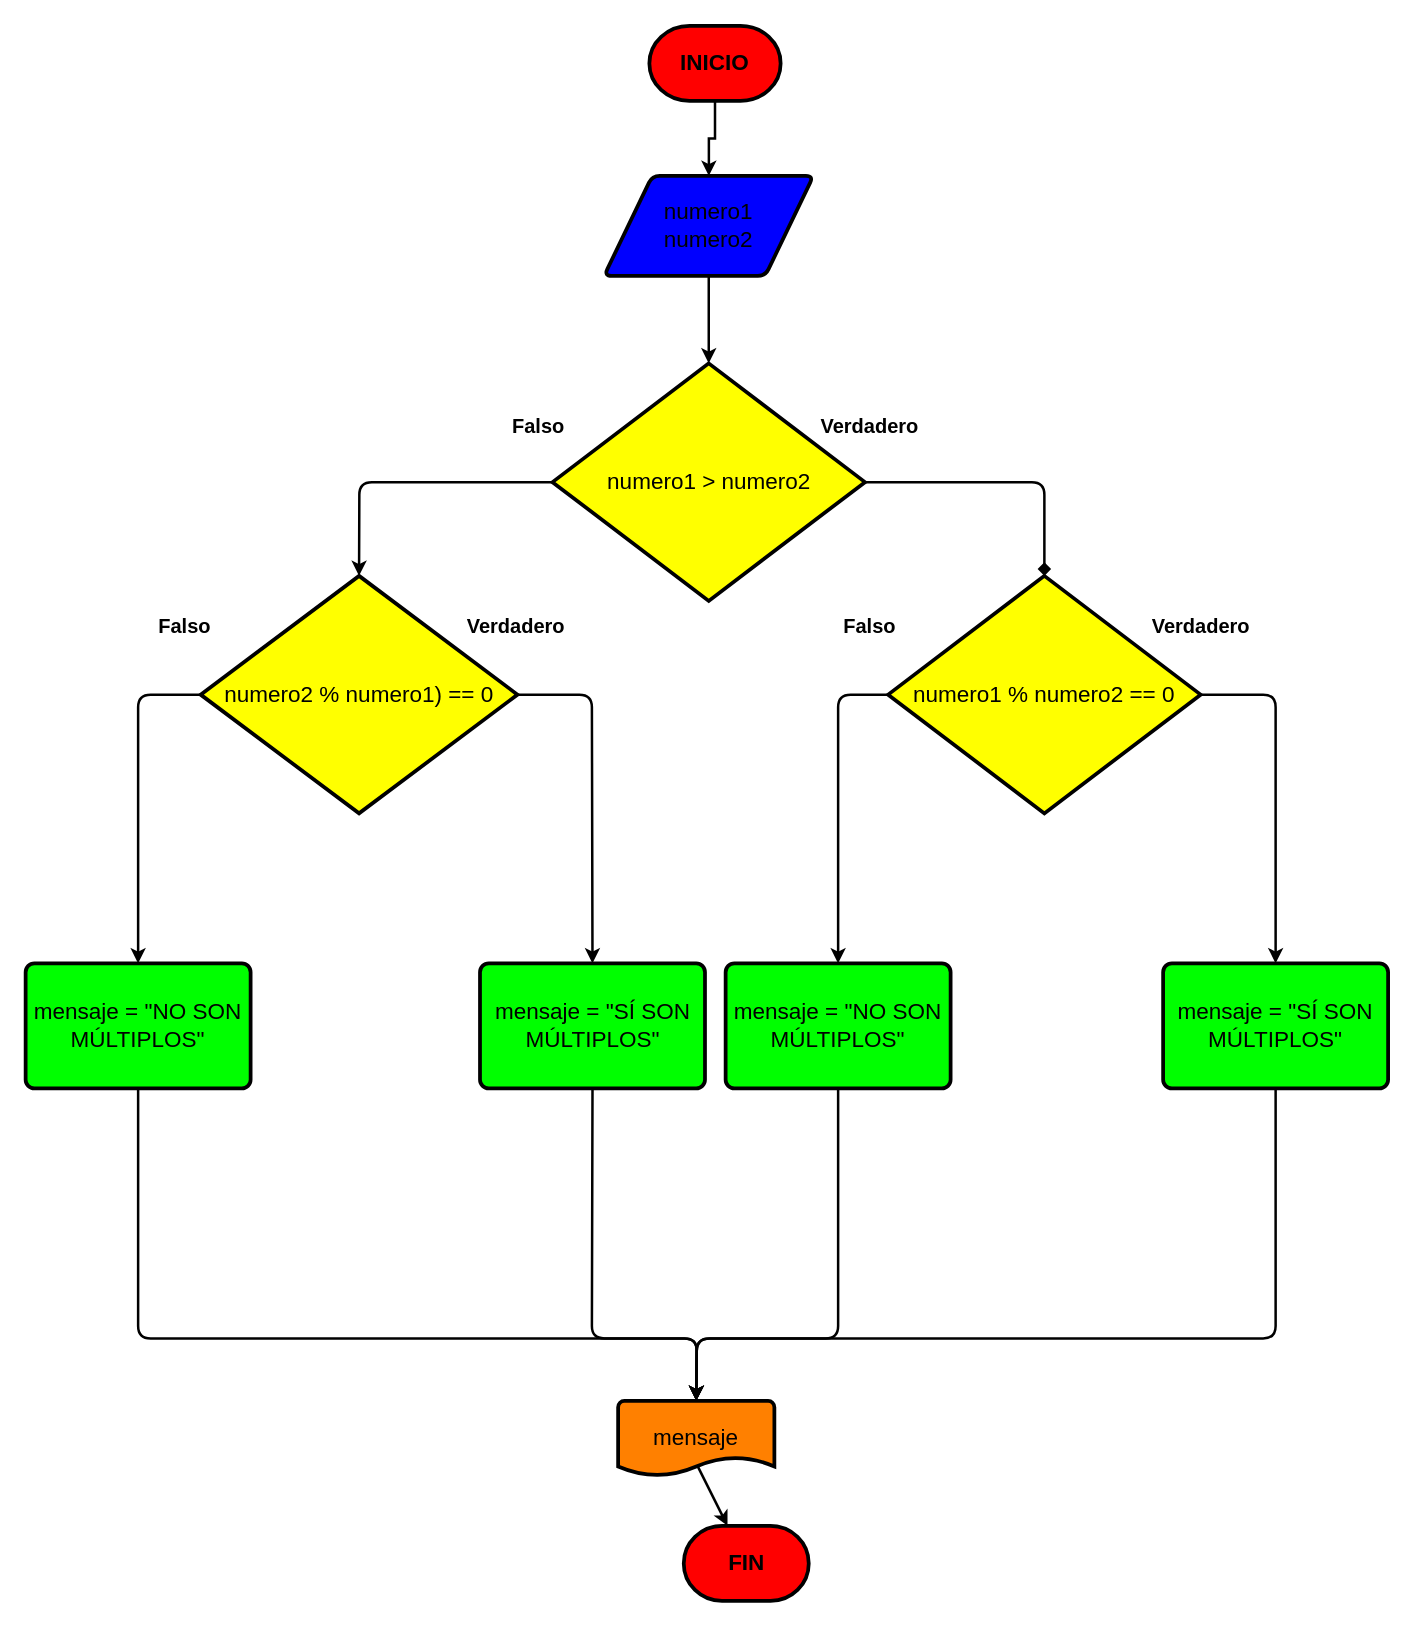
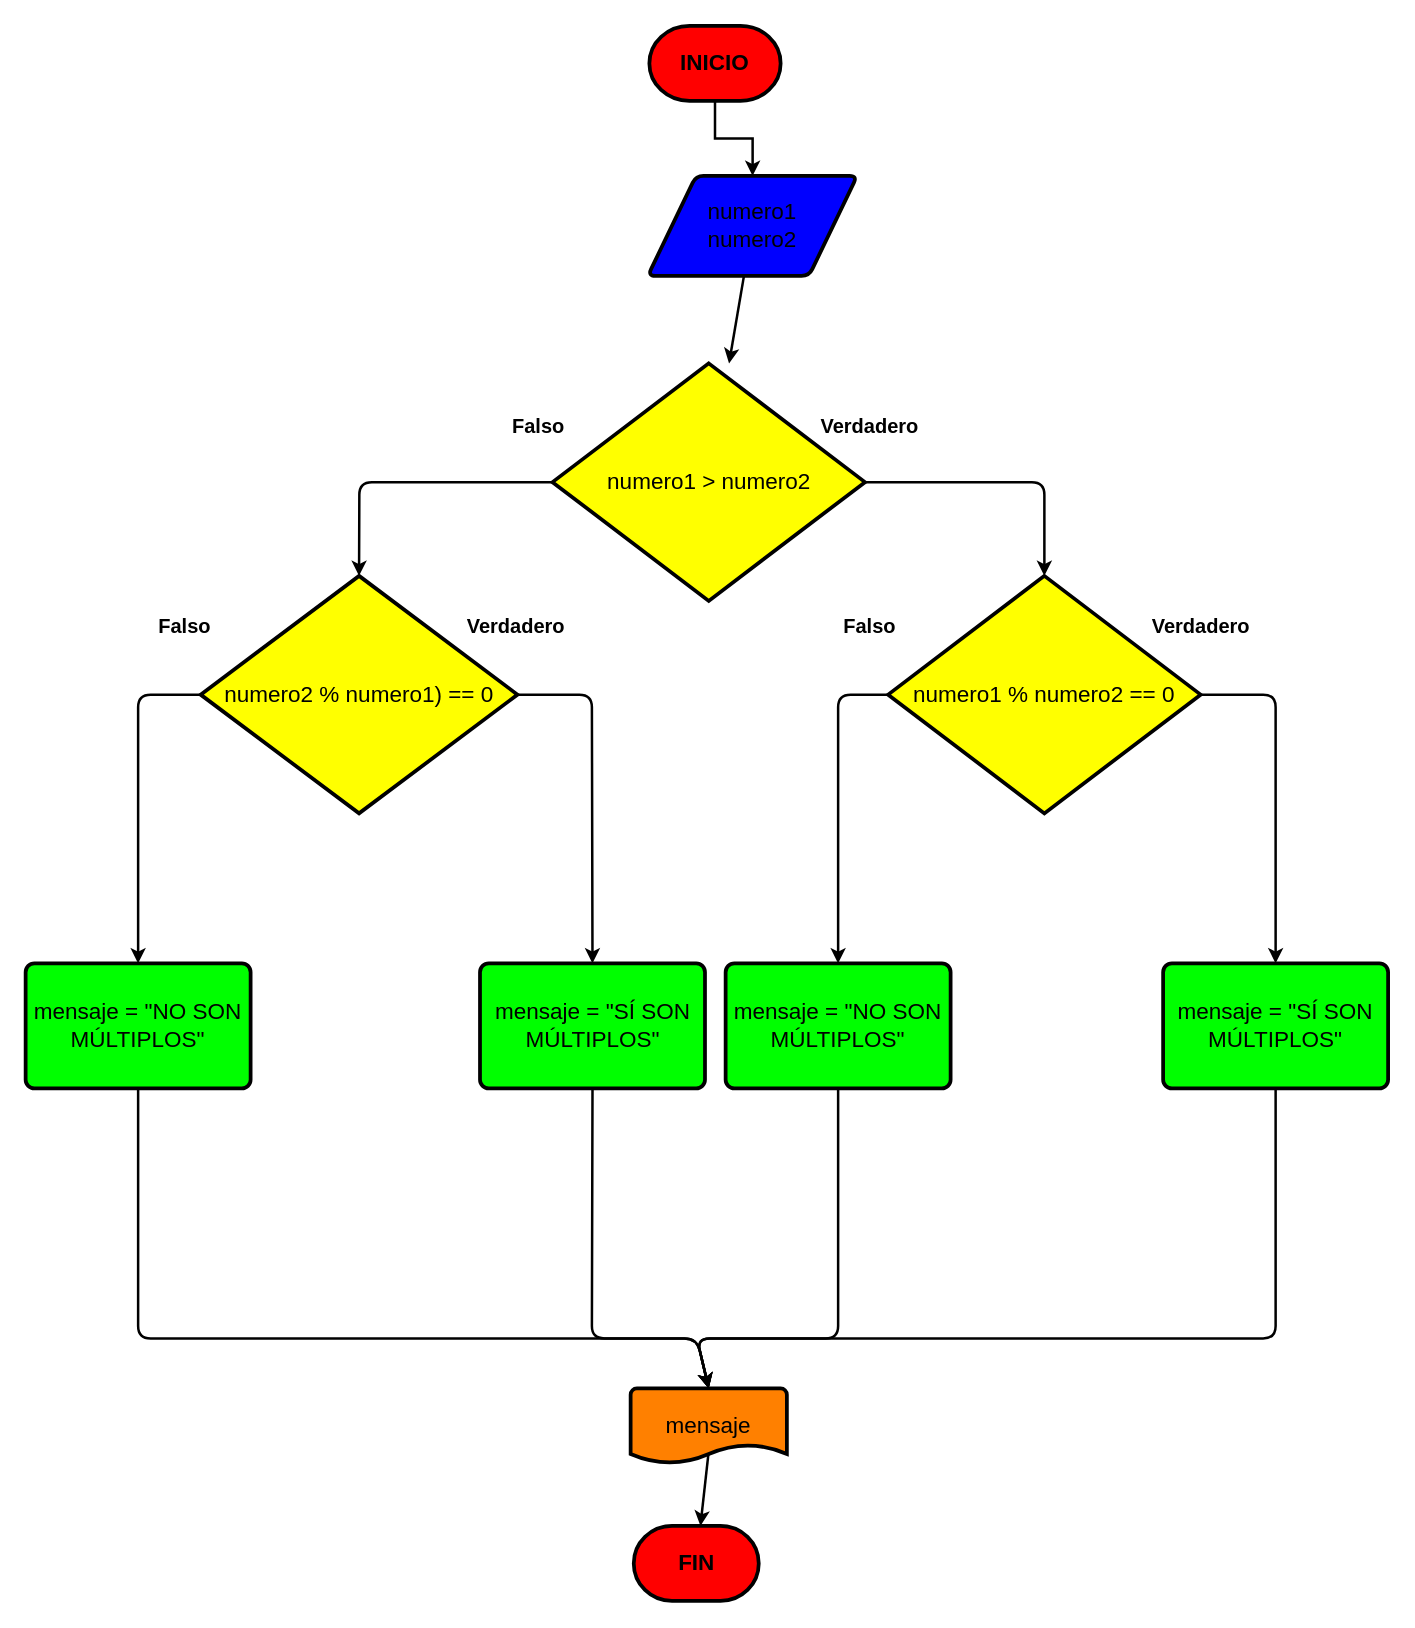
node "numero1 numero2": moved (709, 226) -> (753, 226)
edge "numero1 > numero2" -> "numero1 % numero2 == 0": arrowhead diamond -> classic
node "mensaje": moved (696, 1438) -> (709, 1426)
node "FIN": moved (746, 1563) -> (696, 1563)
